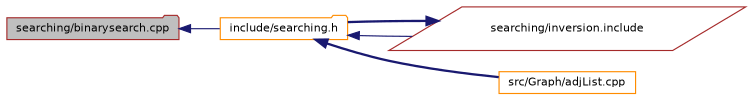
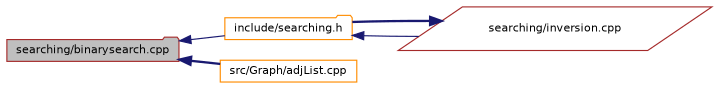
node "searching/inversion.include": label "searching/inversion.include" -> "searching/inversion.cpp"
edge "src/Graph/adjList.cpp" -> "include/searching.h": now "src/Graph/adjList.cpp" -> "searching/binarysearch.cpp"
